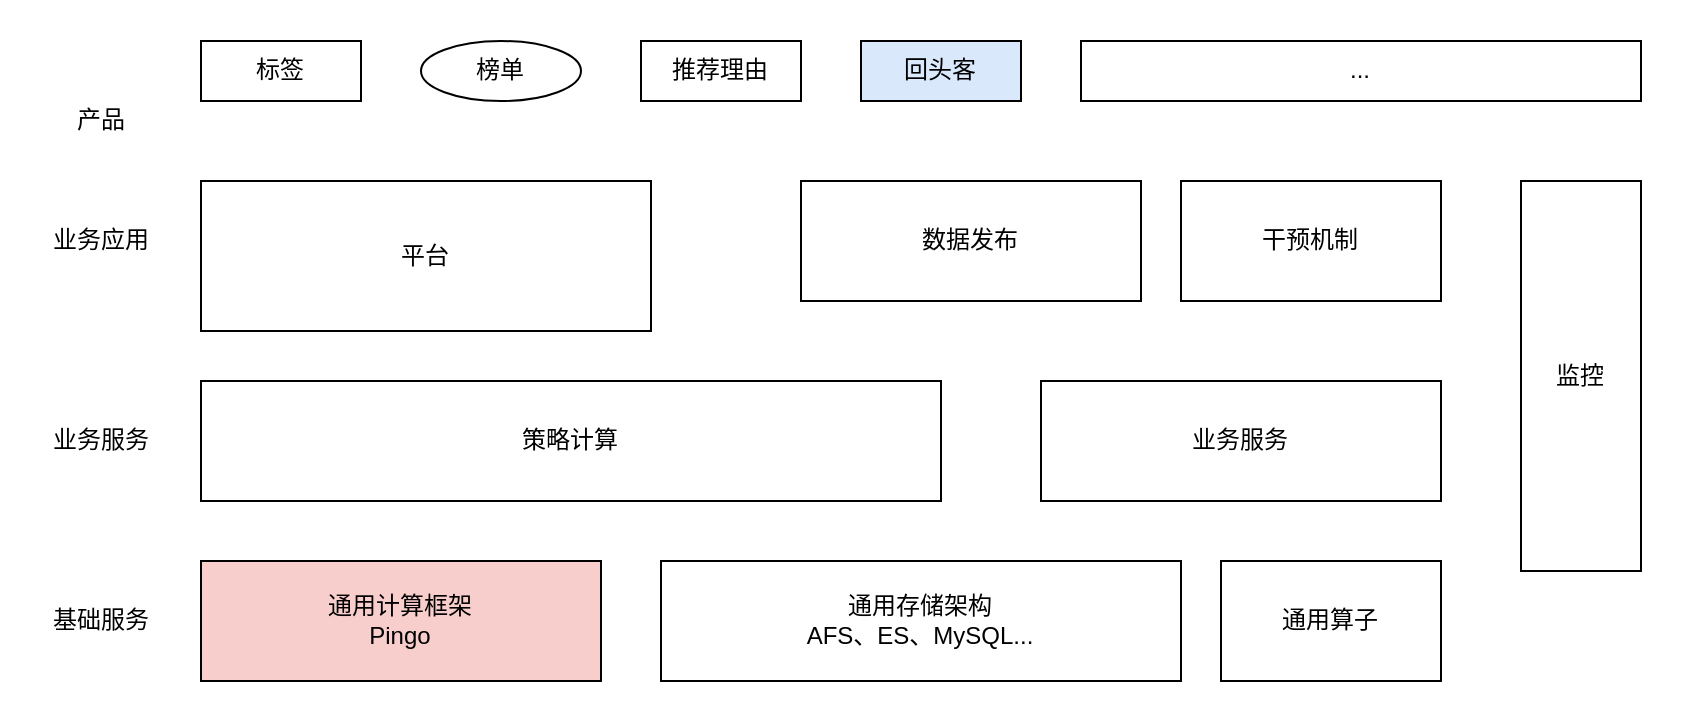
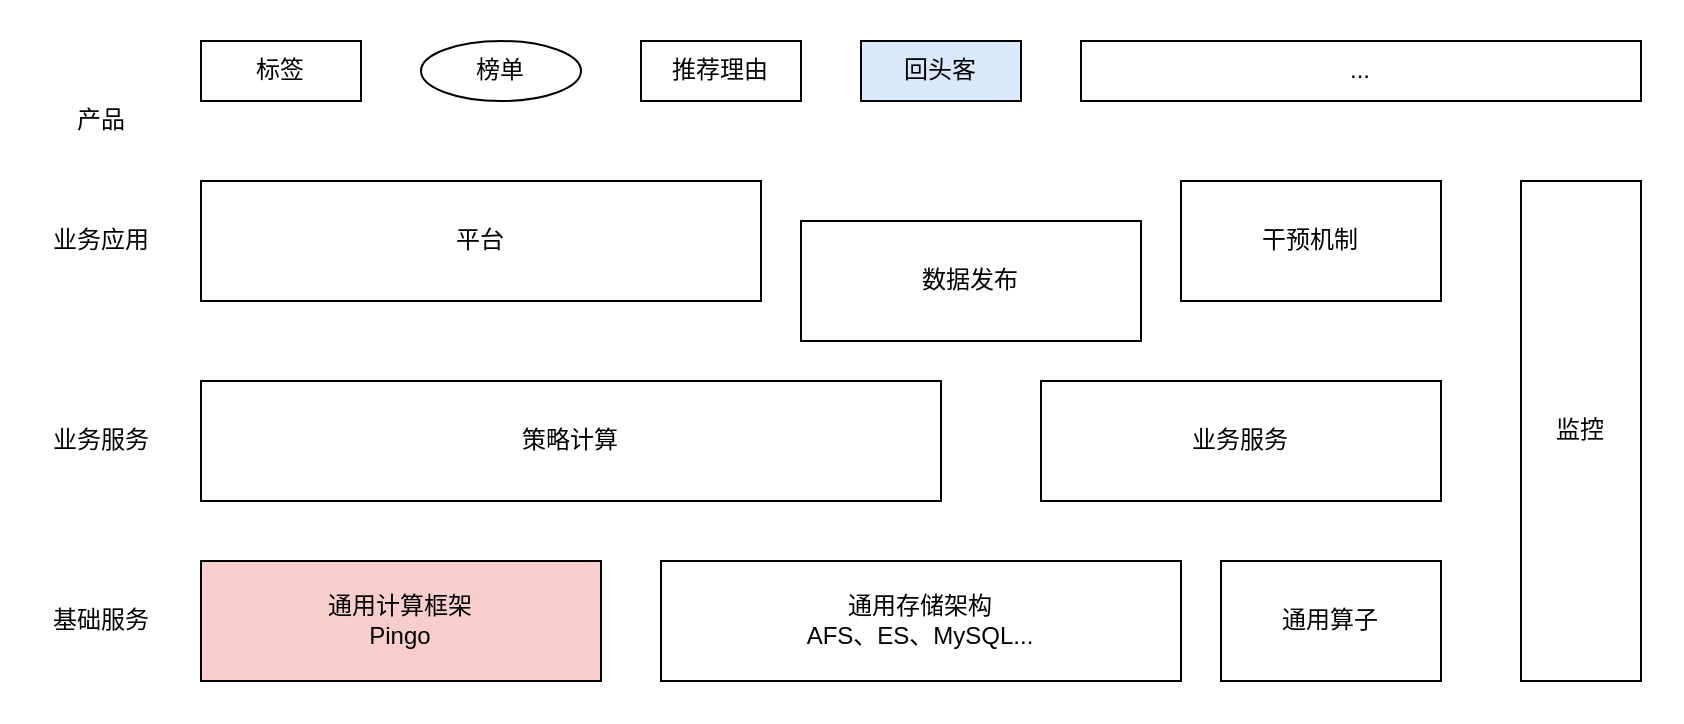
node "数据发布": moved (971, 241) -> (971, 281)
node "平台": size 450x150 -> 560x120
node "监控": size 120x390 -> 120x500
